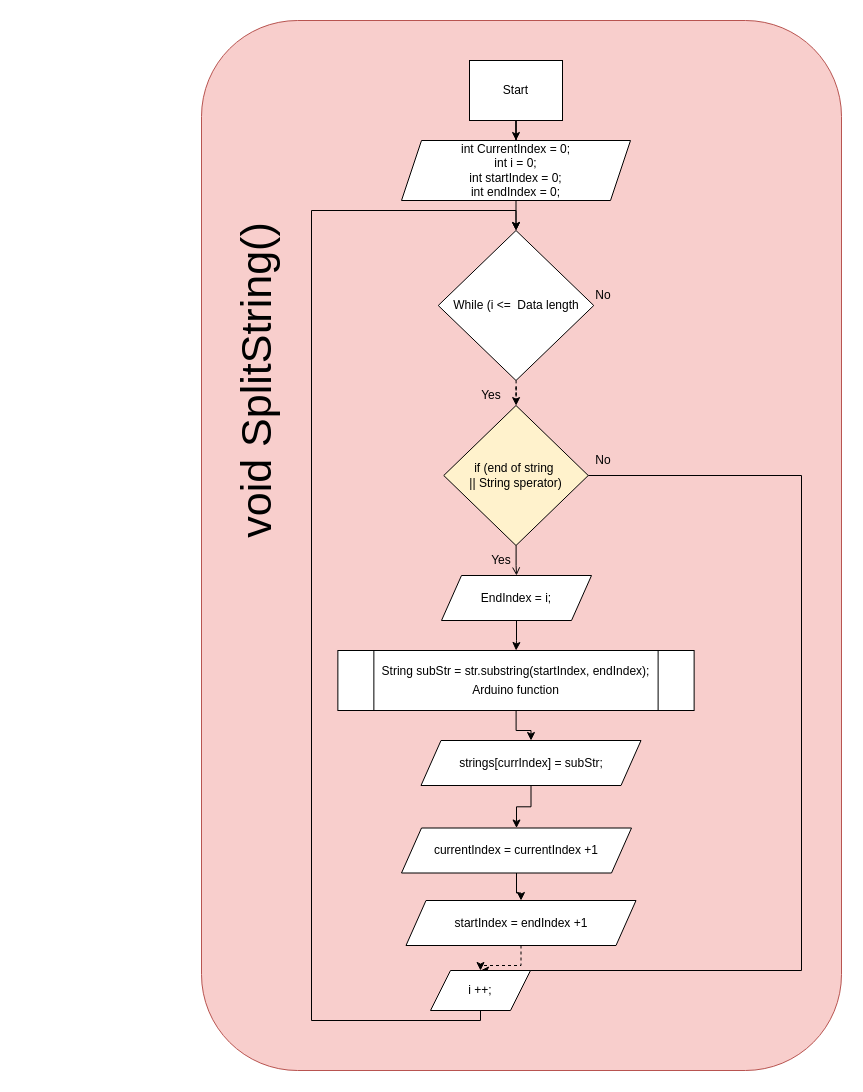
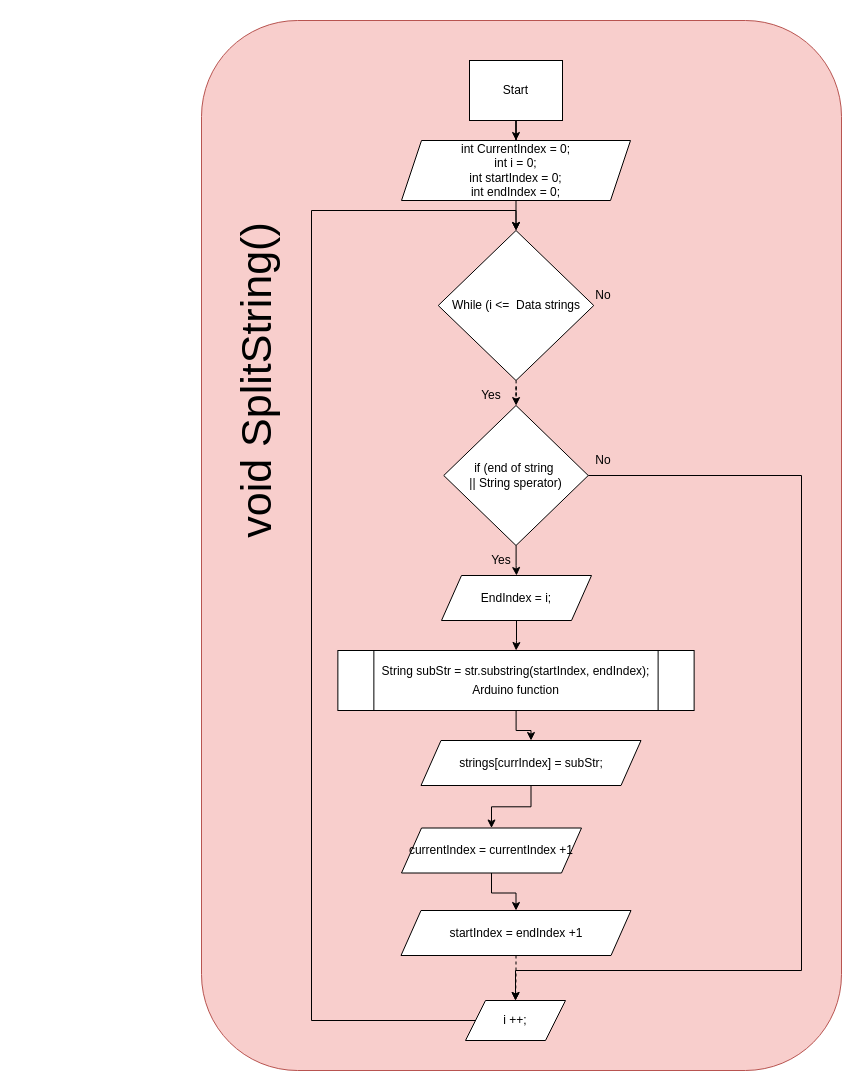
node "While (i <= Data length": label "While (i <= Data length" -> "While (i <= Data strings"
node "if (end of string || String sperator)": fillcolor #fff2cc -> #ffffff
edge "if (end of string || String sperator)" -> "EndIndex = i;": arrowhead open -> classic
node "currentIndex = currentIndex +1": size 230x45 -> 180x45
node "startIndex = endIndex +1": moved (521, 923) -> (516, 933)
node "i ++;": moved (481, 991) -> (516, 1021)
